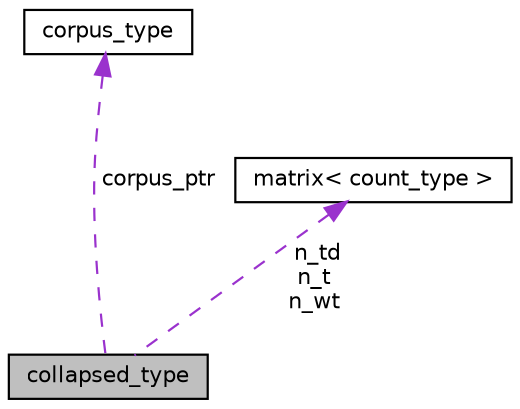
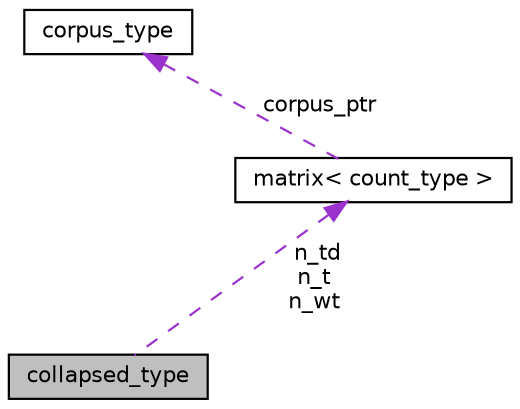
edge "collapsed_type" -> "corpus_type": now "matrix< count_type >" -> "corpus_type"
